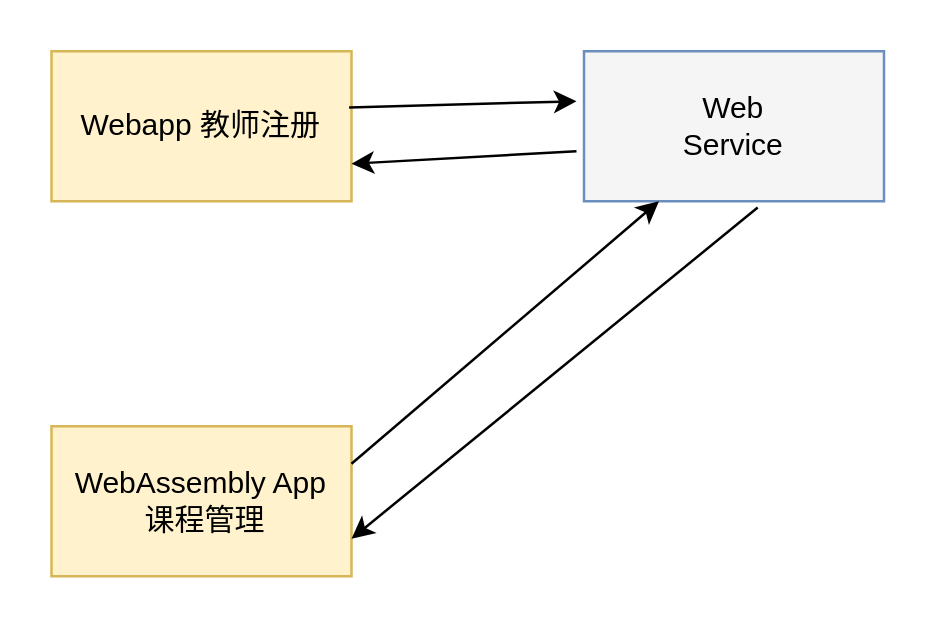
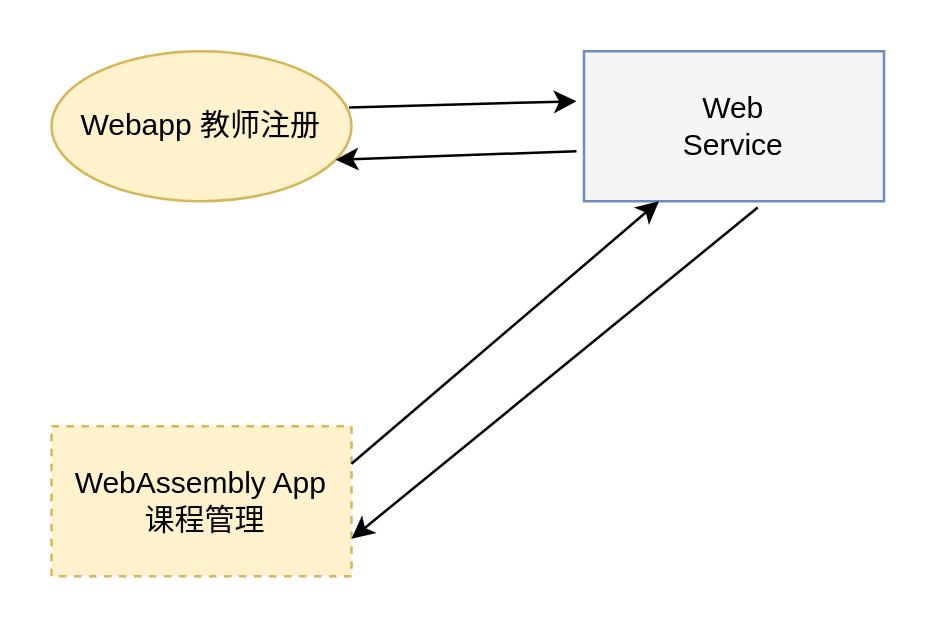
node "Webapp 教师注册": shape rectangle -> ellipse
node "WebAssembly App 课程管理": style solid -> dashed
